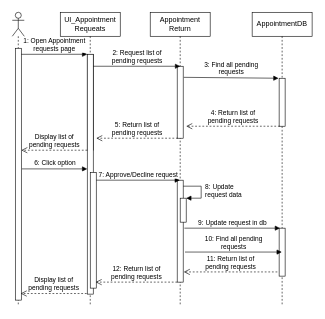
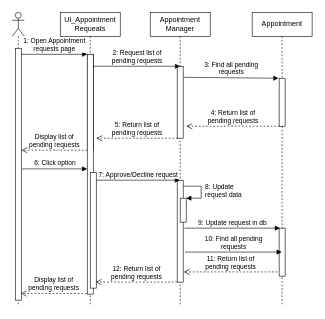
node "Appointment Return": label "Appointment Return" -> "Appointment Manager"
node "AppointmentDB": label "AppointmentDB" -> "Appointment"
